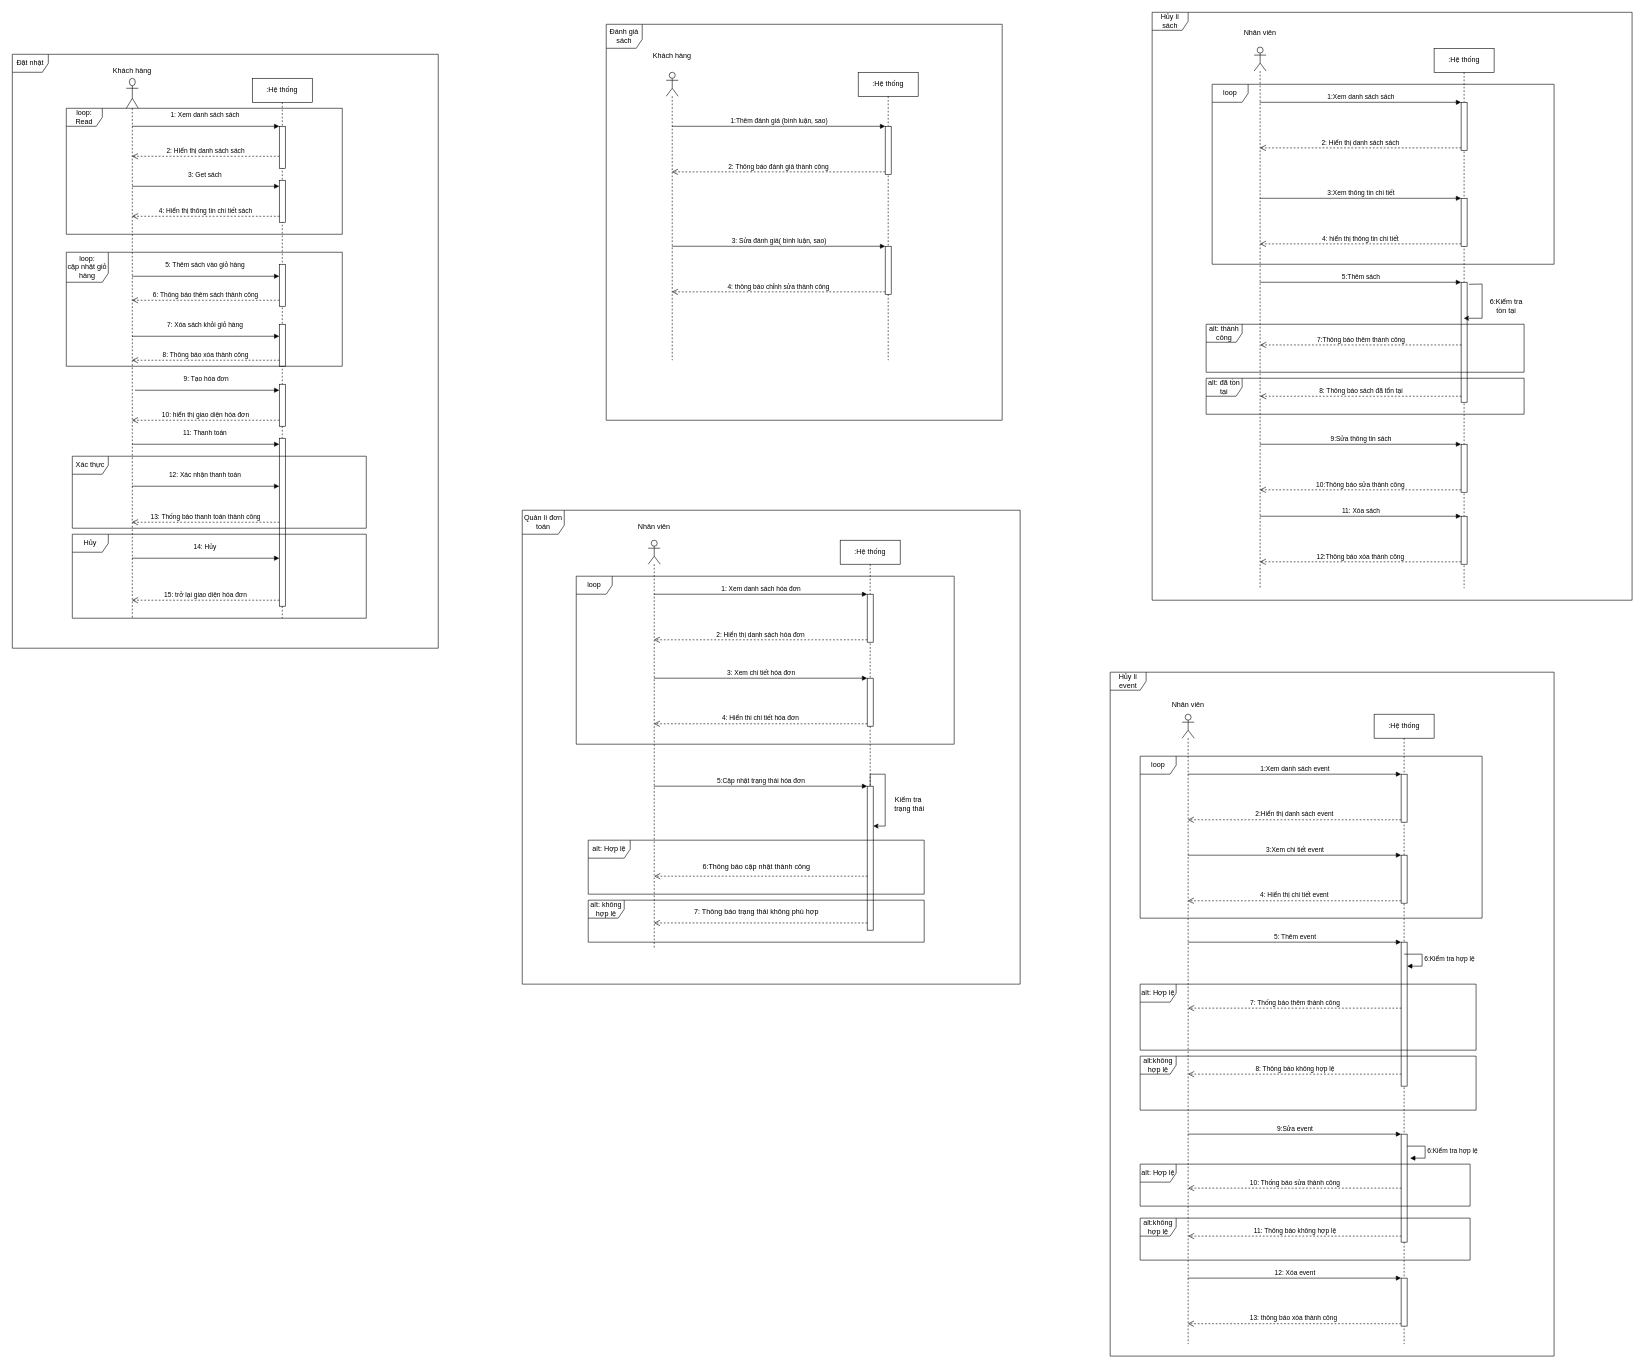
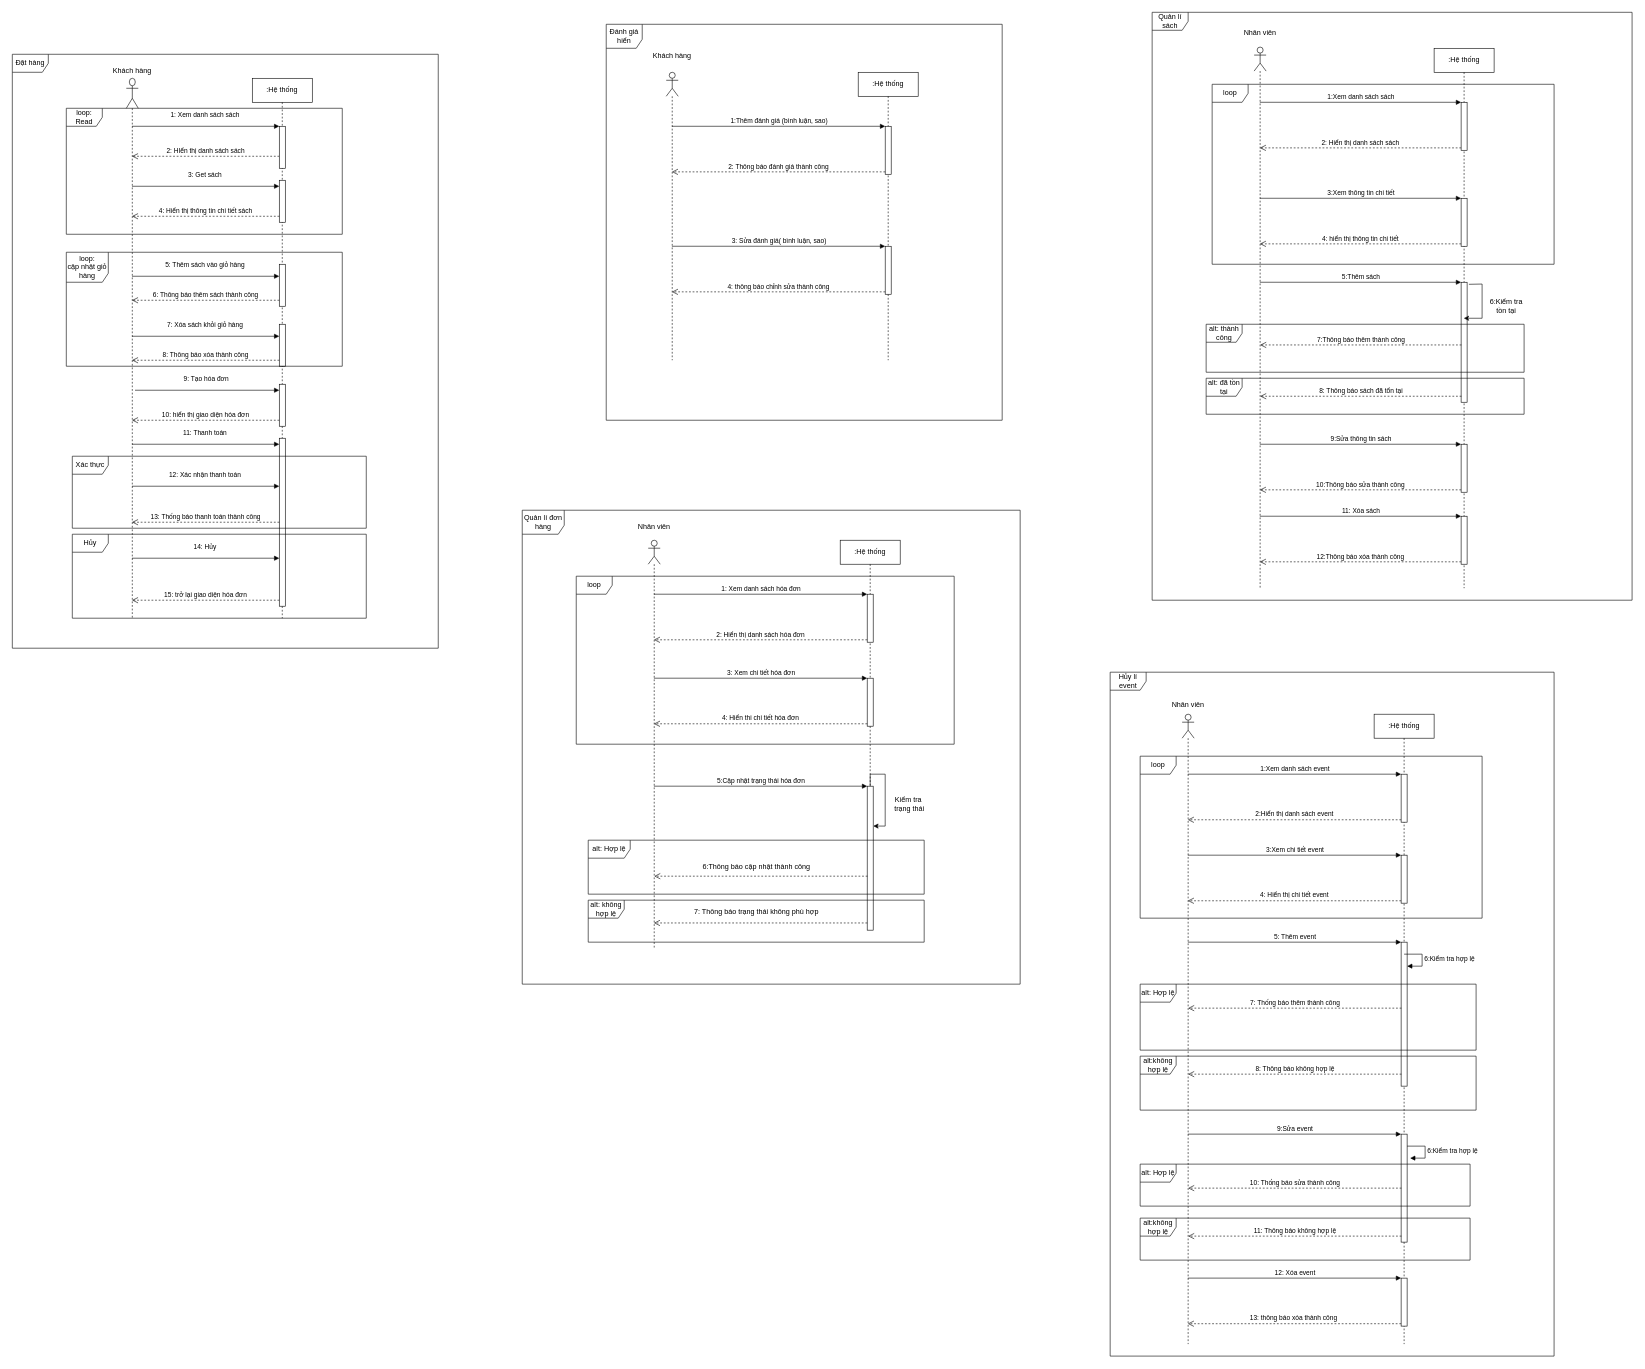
node "Hủy lí sách": label "Hủy lí sách" -> "Quản lí sách"
node "Đánh giá sách": label "Đánh giá sách" -> "Đánh giá hiển"
node "Đặt nhật": label "Đặt nhật" -> "Đặt hàng"
node "Quản lí đơn toán": label "Quản lí đơn toán" -> "Quản lí đơn hàng"
